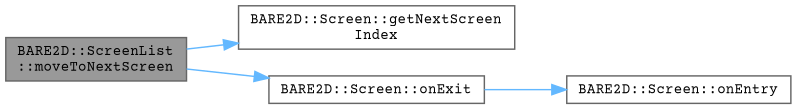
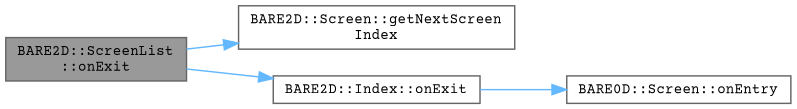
node "BARE2D::ScreenList ::moveToNextScreen": label "BARE2D::ScreenList ::moveToNextScreen" -> "BARE2D::ScreenList ::onExit"
node "BARE2D::Screen::onExit": label "BARE2D::Screen::onExit" -> "BARE2D::Index::onExit"
node "BARE2D::Screen::onEntry": label "BARE2D::Screen::onEntry" -> "BARE0D::Screen::onEntry"
